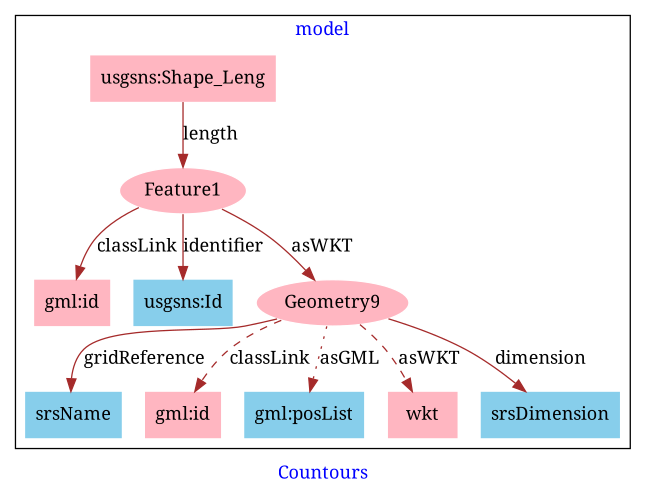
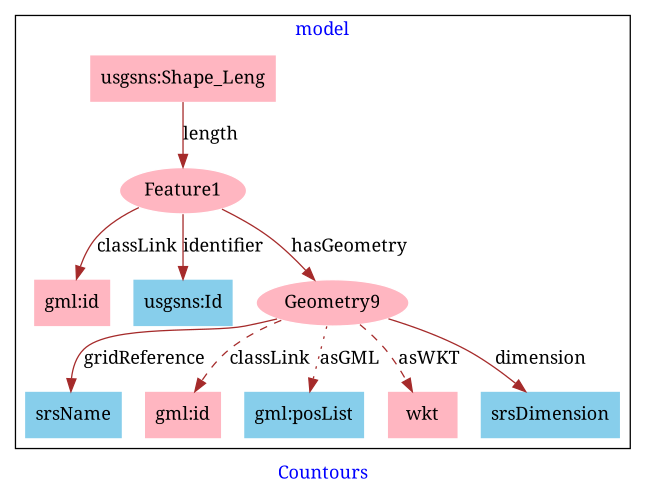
edge "Feature1" -> "Geometry9": label "asWKT" -> "hasGeometry"
